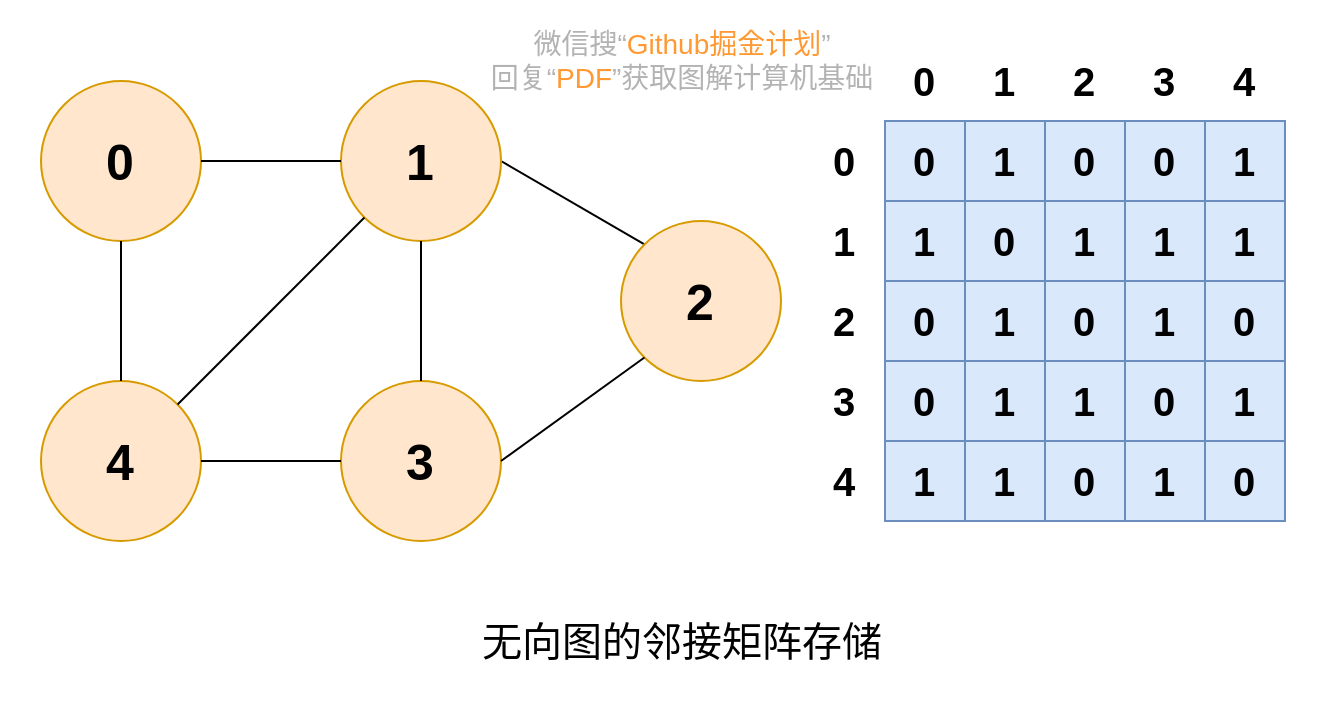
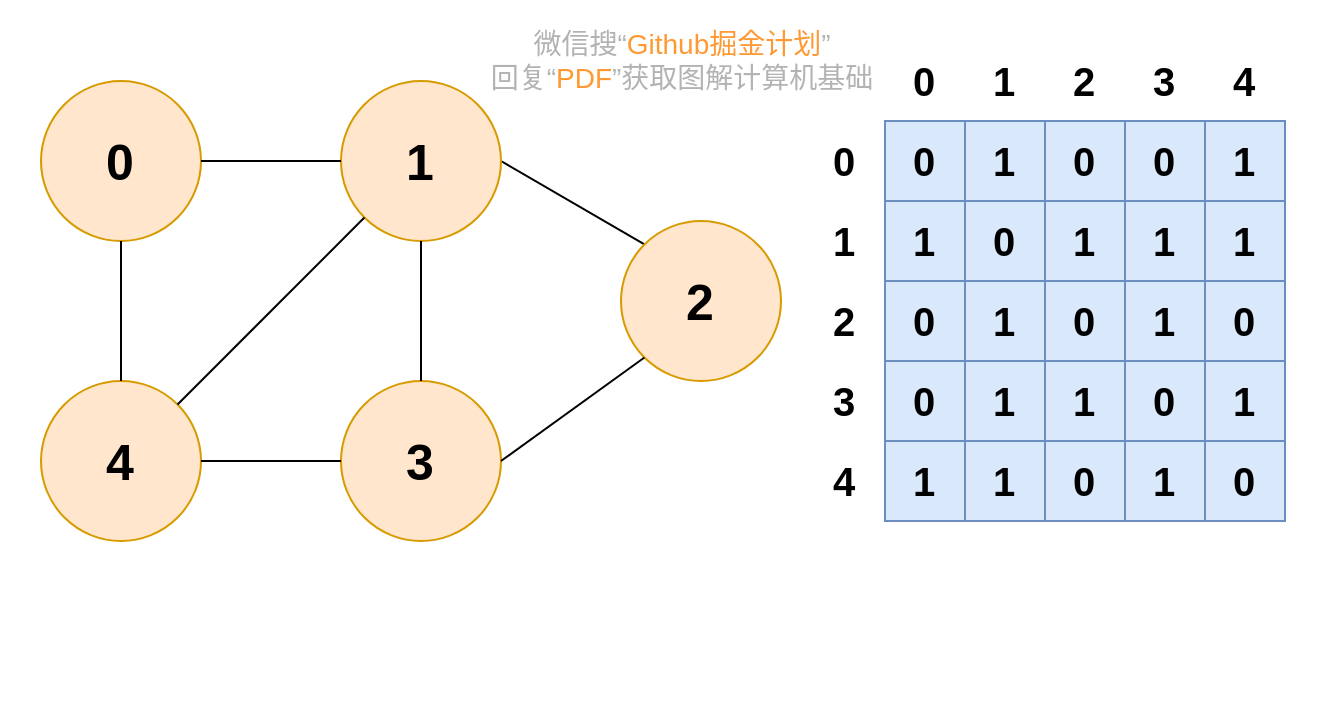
node "无向图的邻接矩阵存储": removed
